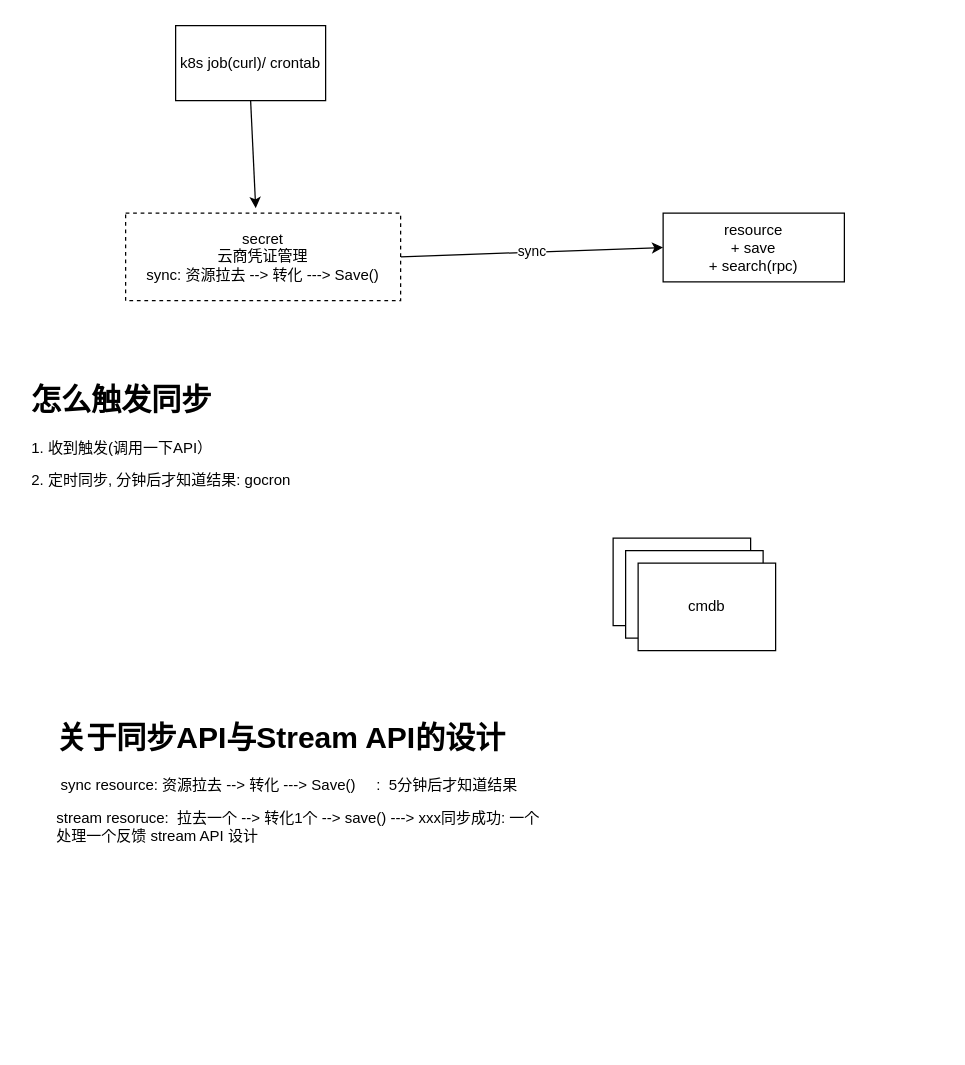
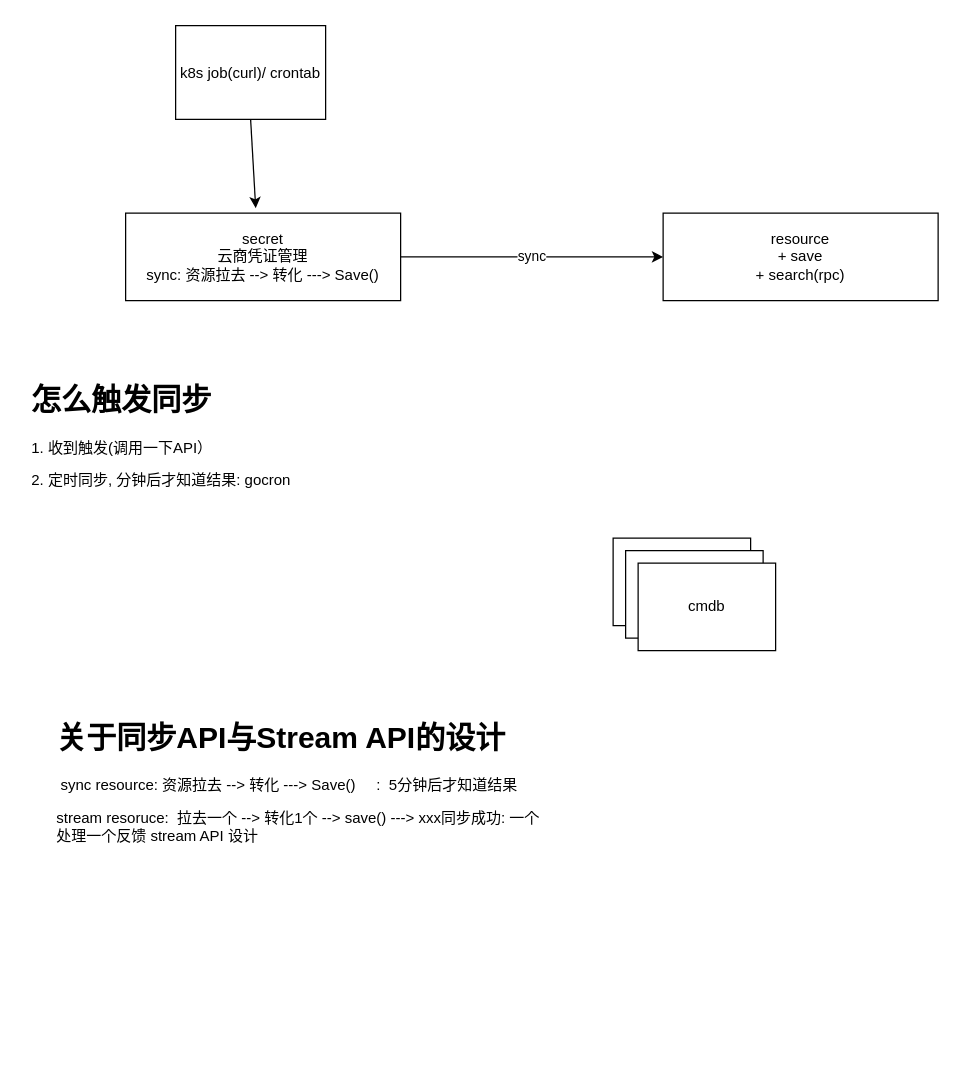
node "k8s job(curl)/ crontab": size 150x75 -> 150x94
node "resource + save + search(rpc)": size 181x69 -> 275x88
node "secret 云商凭证管理 sync: 资源拉去 --> 转化 ---> Save()": style dashed -> solid
